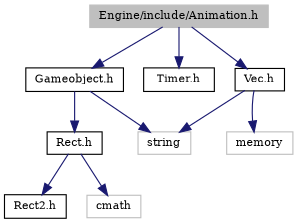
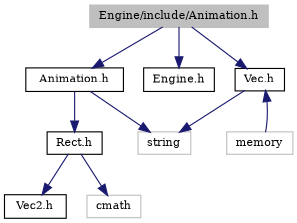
node "Gameobject.h": label "Gameobject.h" -> "Animation.h"
node "Timer.h": label "Timer.h" -> "Engine.h"
edge "Vec.h" -> "memory": reversed
node "Rect2.h": label "Rect2.h" -> "Vec2.h"
